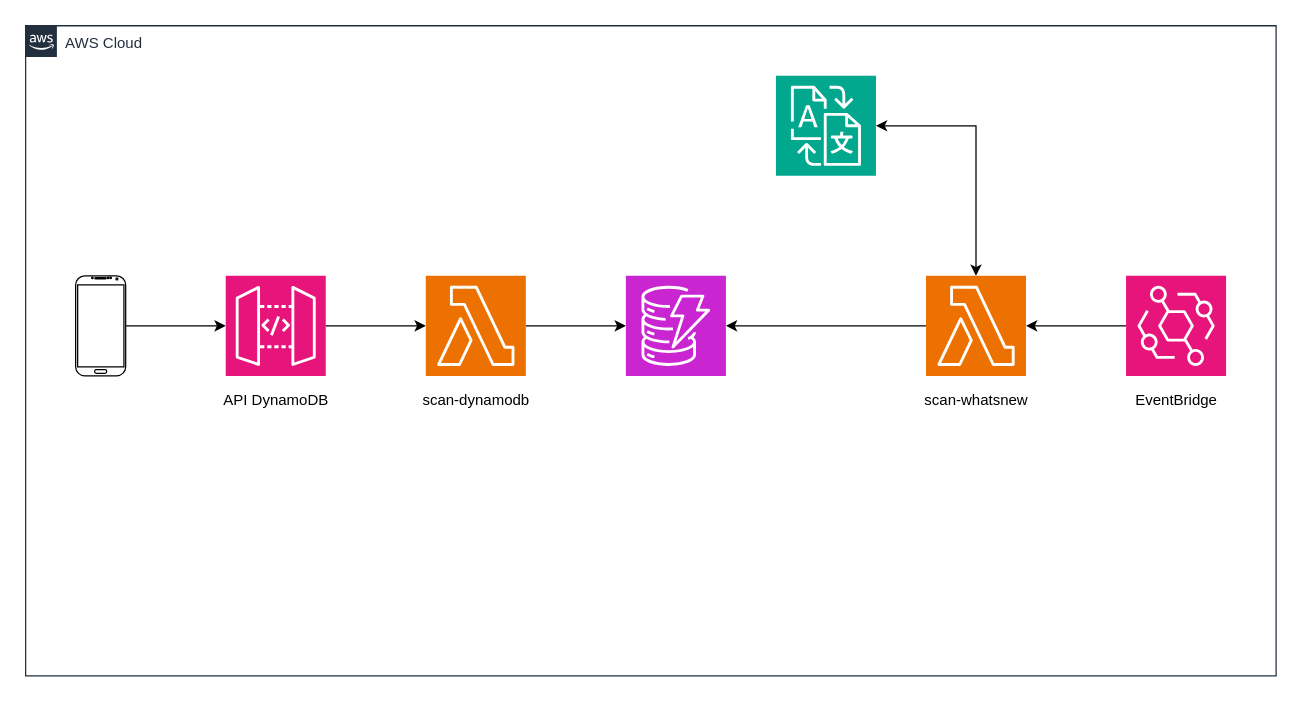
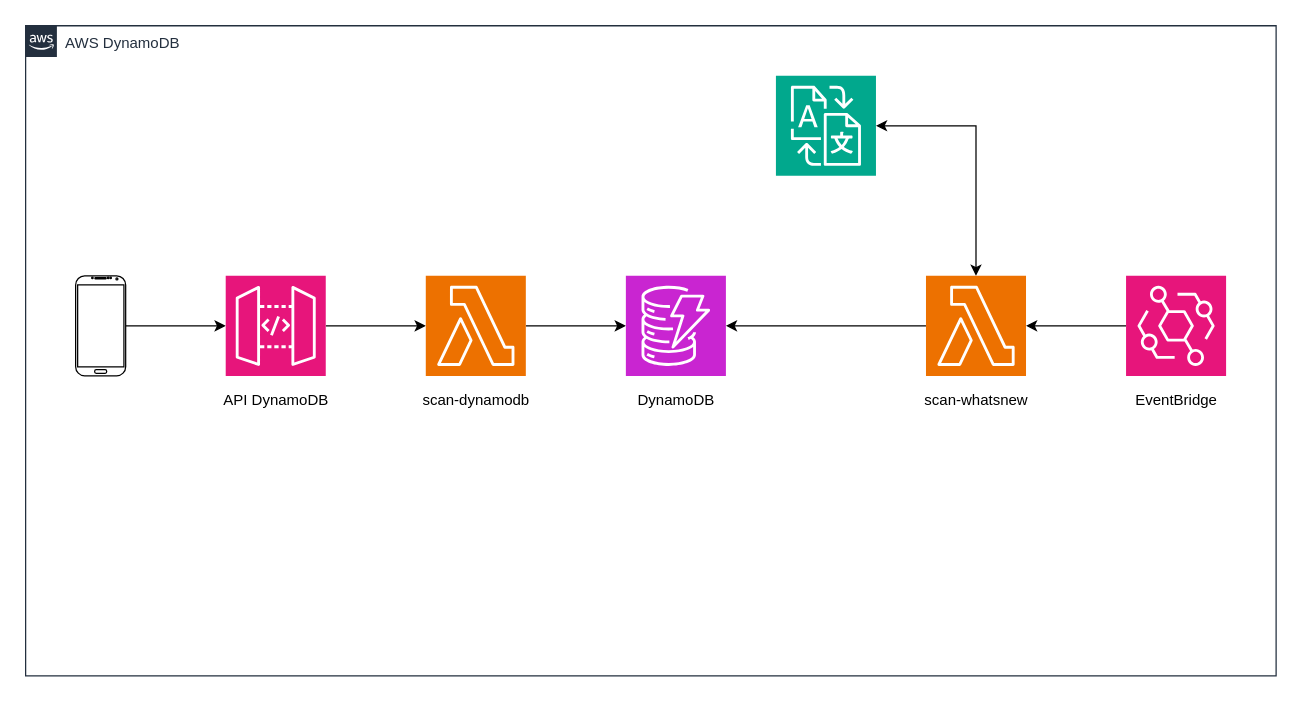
node "AWS Cloud": label "AWS Cloud" -> "AWS DynamoDB"
node "DynamoDB": added
